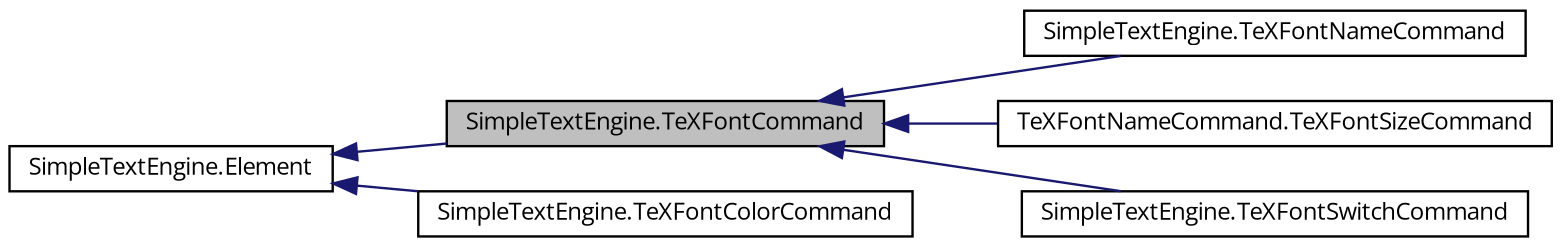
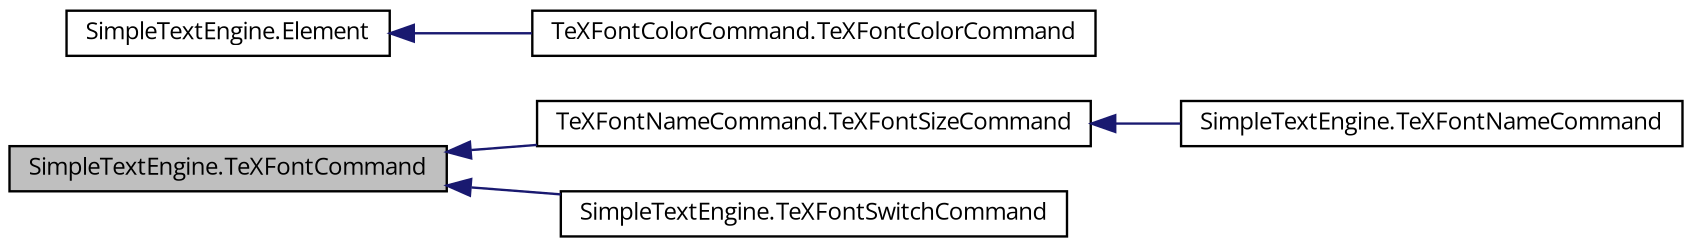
edge "SimpleTextEngine.TeXFontNameCommand" -> "SimpleTextEngine.TeXFontCommand": now "SimpleTextEngine.TeXFontNameCommand" -> "TeXFontNameCommand.TeXFontSizeCommand"
edge "SimpleTextEngine.TeXFontCommand" -> "SimpleTextEngine.Element": removed
node "SimpleTextEngine.TeXFontColorCommand": label "SimpleTextEngine.TeXFontColorCommand" -> "TeXFontColorCommand.TeXFontColorCommand"
